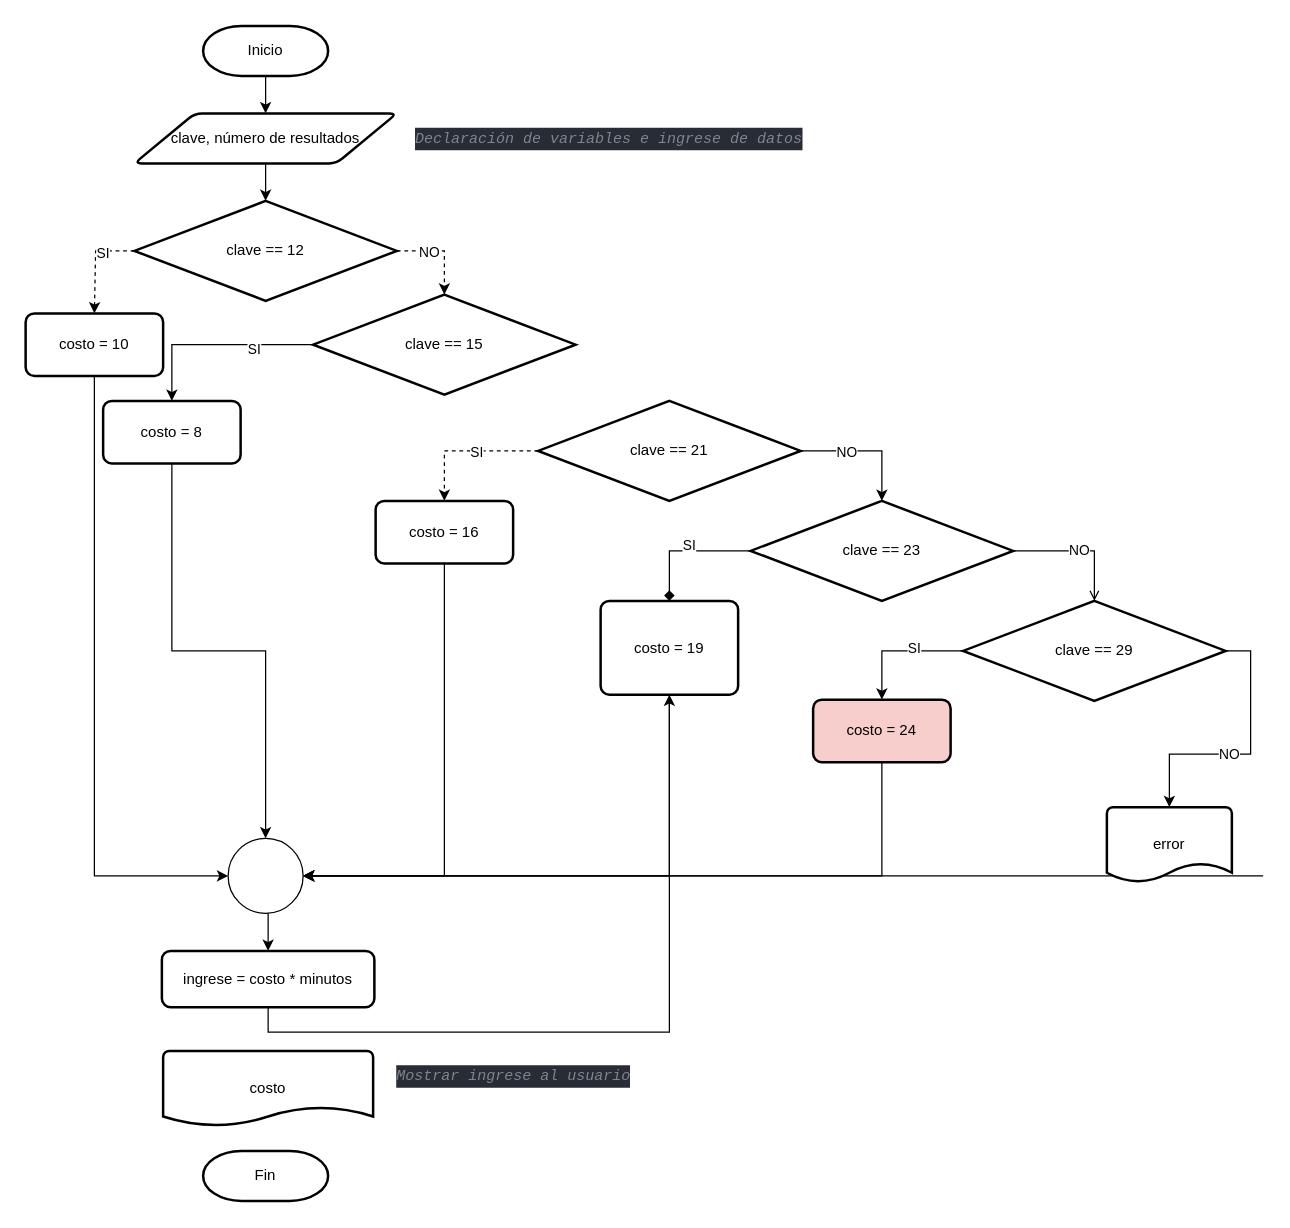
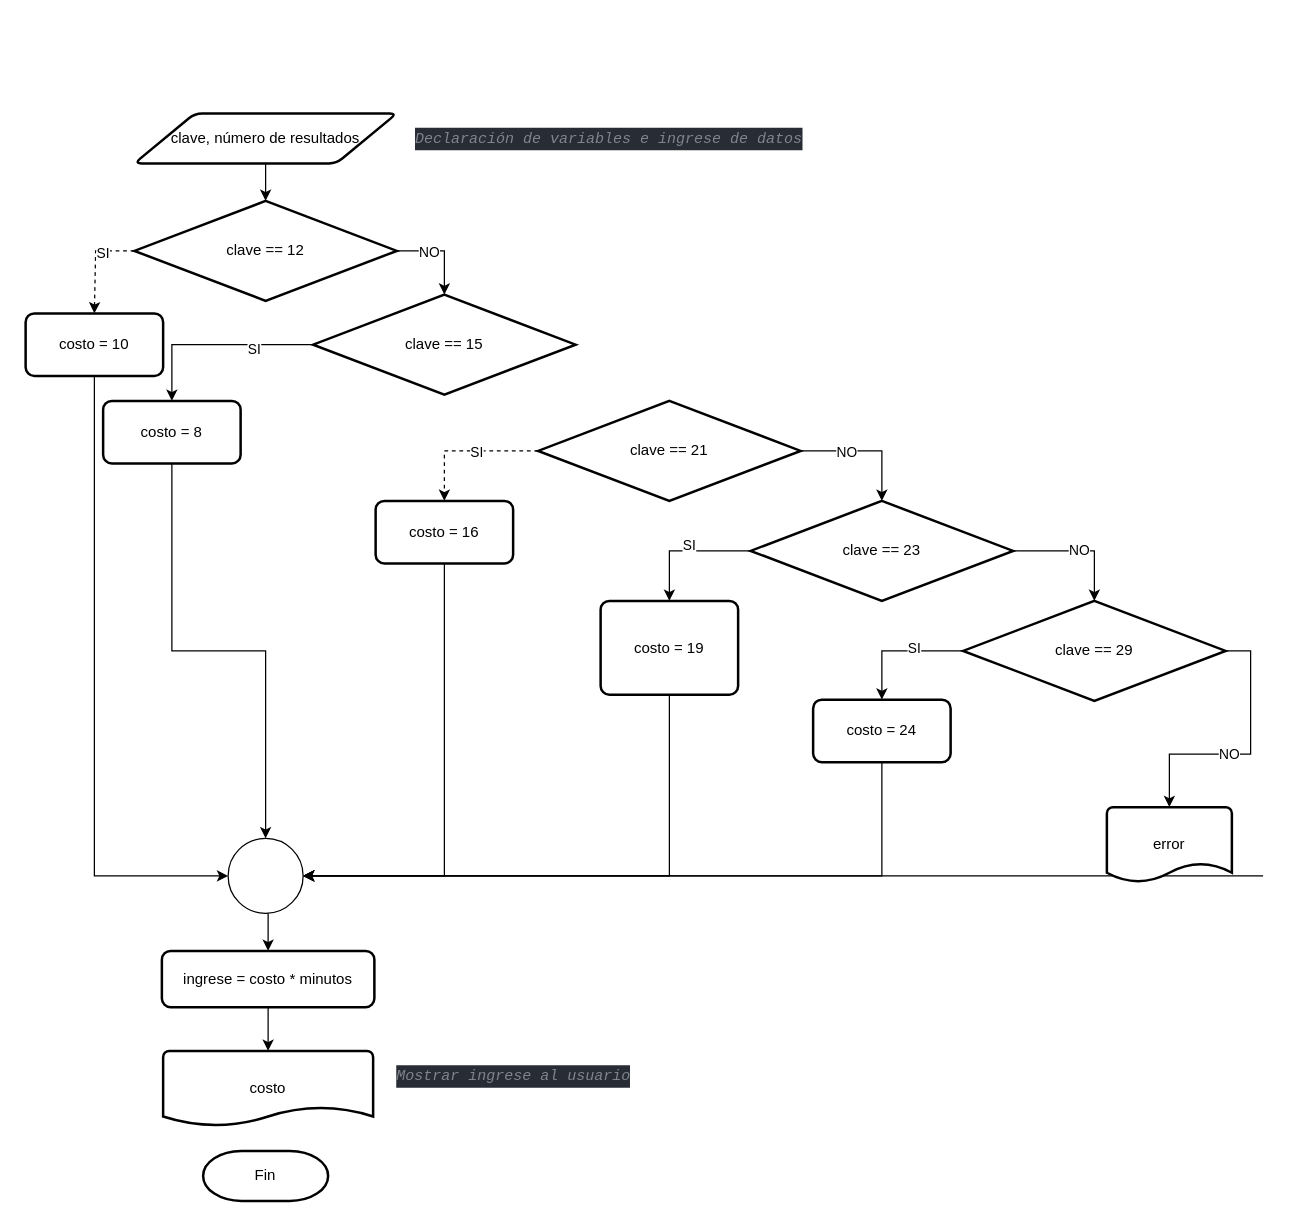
node "Inicio": removed
edge "Inicio" -> "clave, número de resultados": removed
edge "clave == 12" -> "clave == 15": style dashed -> solid
edge "clave == 23" -> "costo = 19": arrowhead diamond -> classic
edge "clave == 23" -> "clave == 29": arrowhead open -> classic
node "costo = 24": fillcolor #f8cecc -> #ffffff
edge "ingrese = costo * minutos" -> "costo = 19": now "ingrese = costo * minutos" -> "costo"
